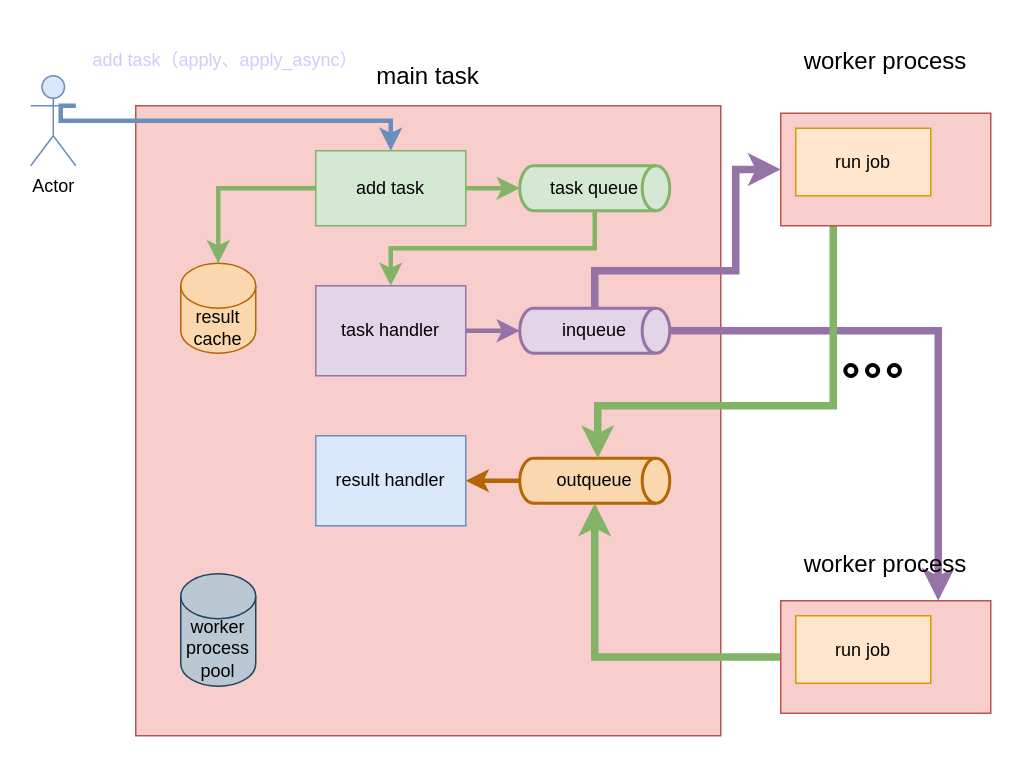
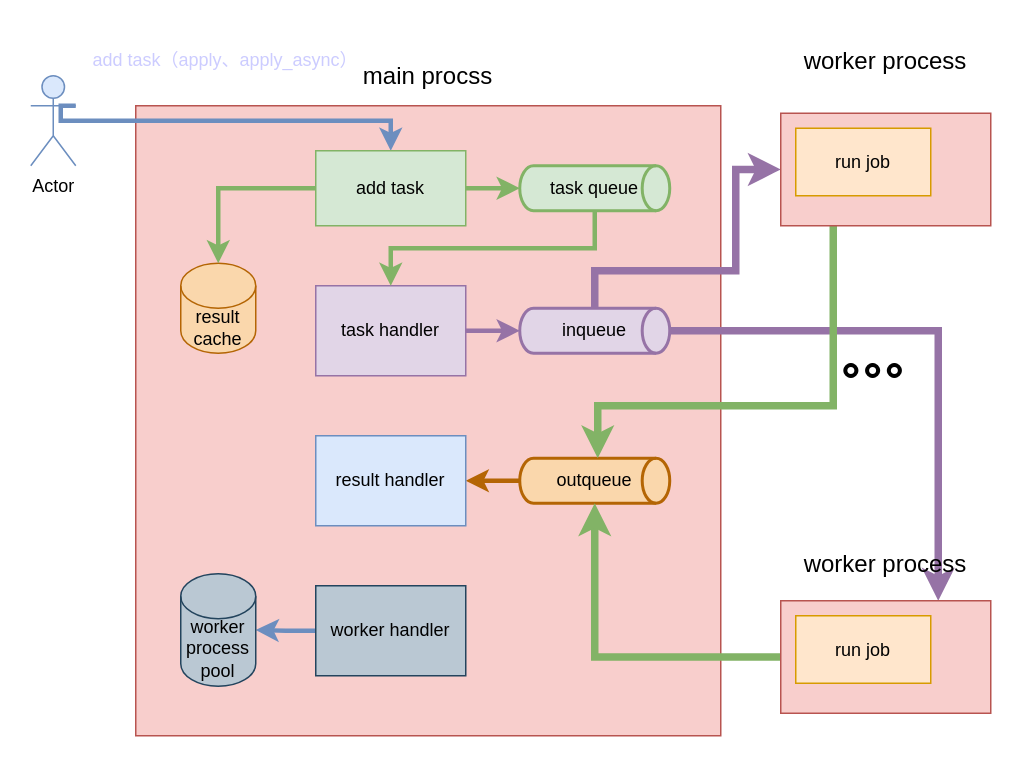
node "main task": label "main task" -> "main procss"
edge "worker handler" -> "worker process pool": added
node "worker handler": added
